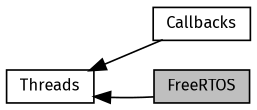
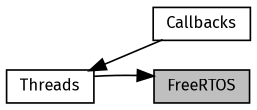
edge "FreeRTOS" -> "Threads": reversed
